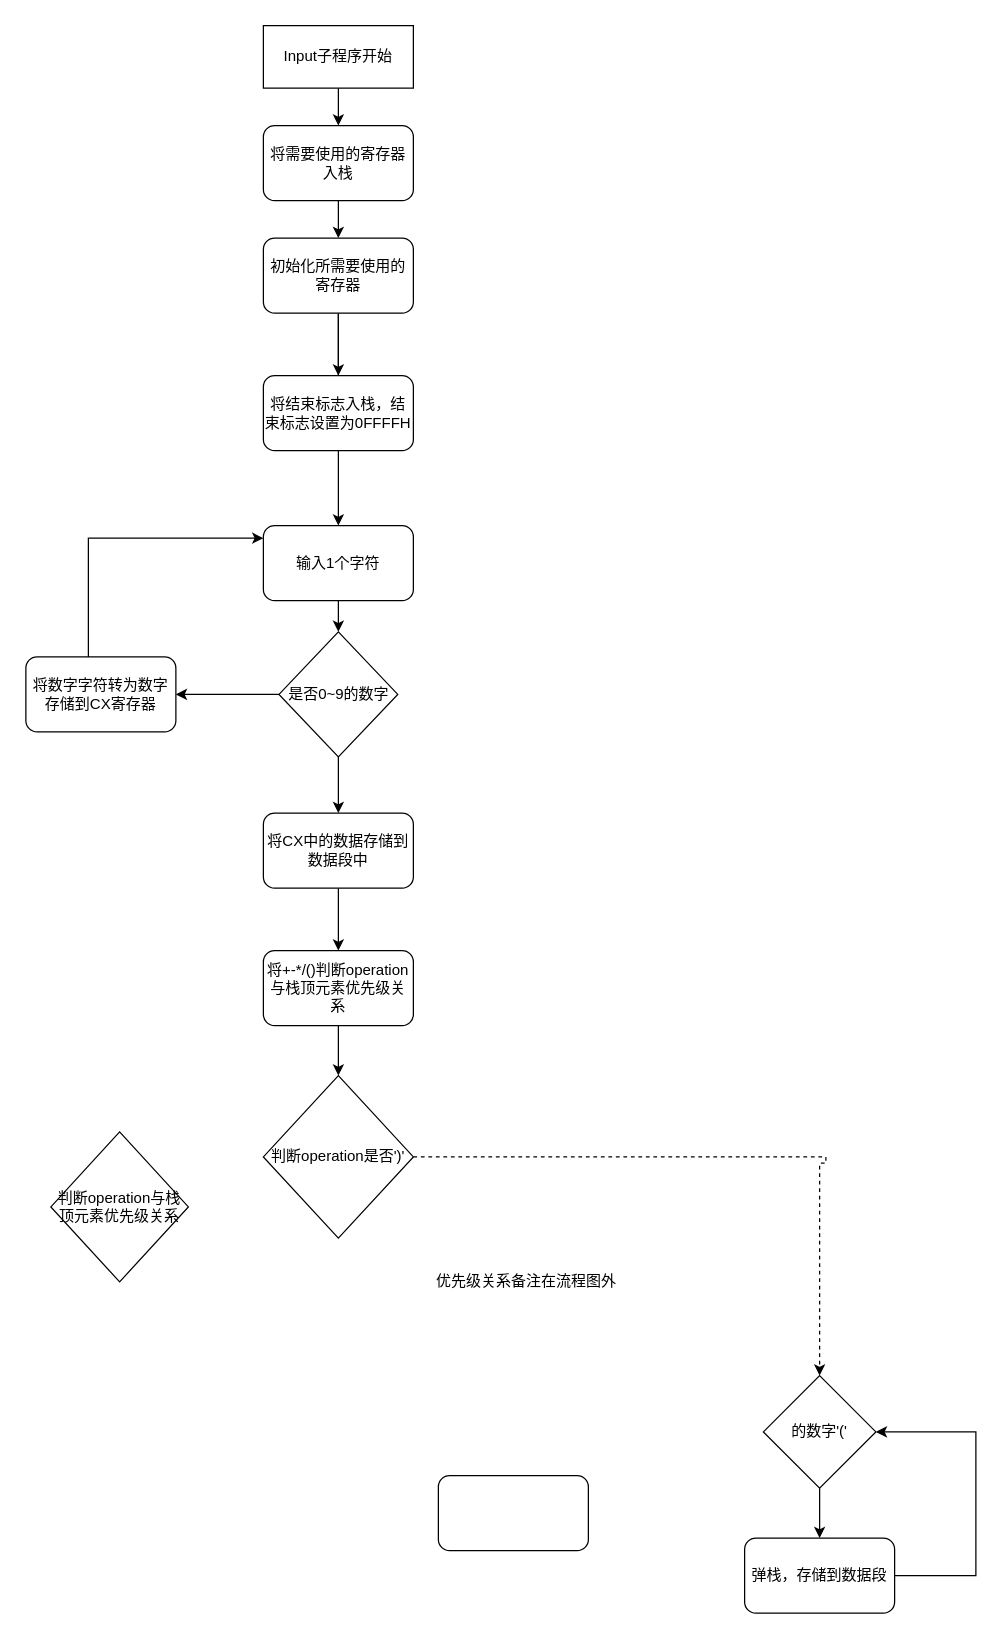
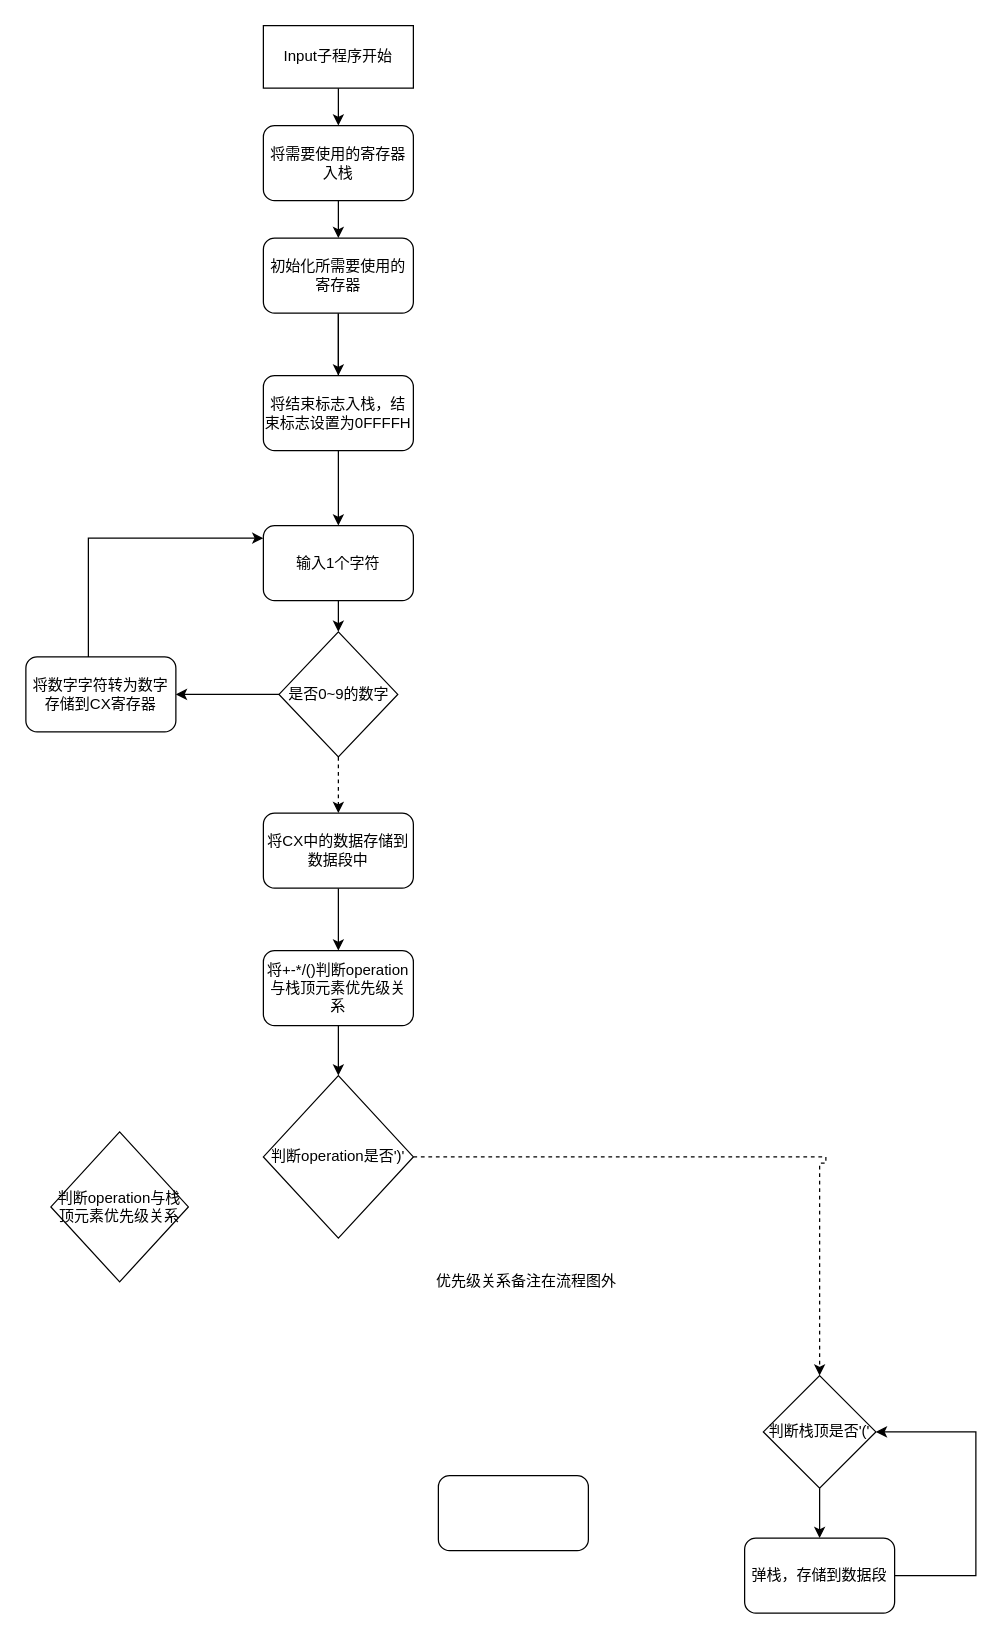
edge "是否0~9的数字" -> "将CX中的数据存储到数据段中": style solid -> dashed
node "的数字'('": label "的数字'('" -> "判断栈顶是否'('"
